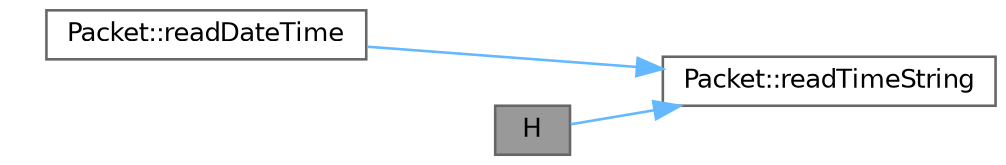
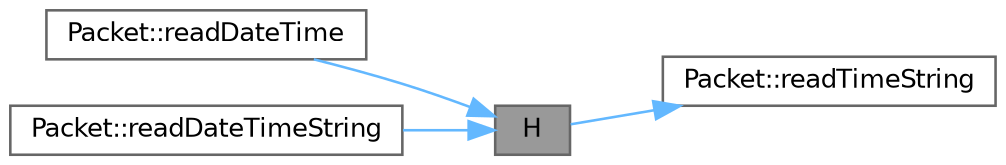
edge "Packet::readDateTime" -> "Packet::readTimeString": now "Packet::readDateTime" -> "H"
node "Packet::readDateTimeString": added
